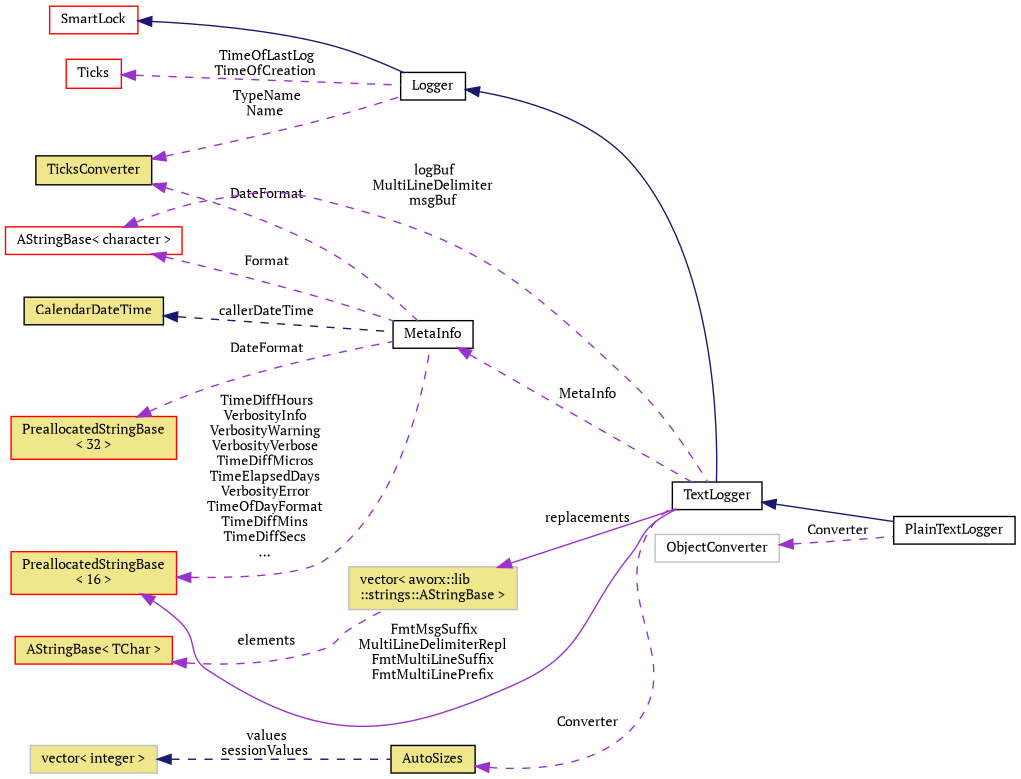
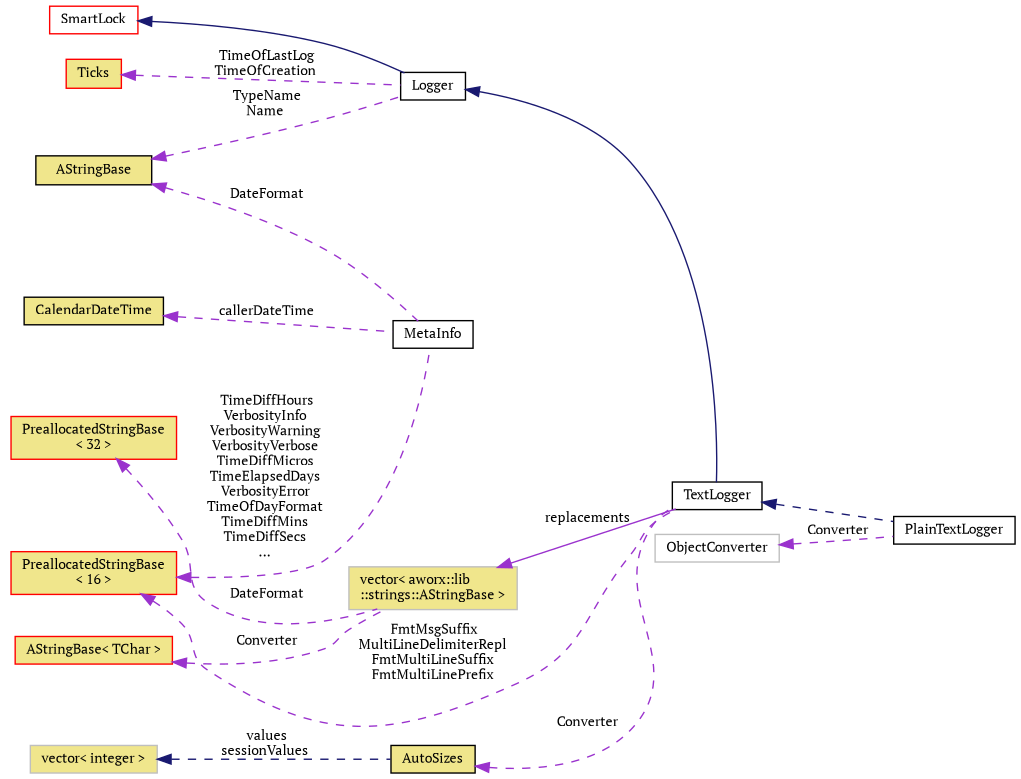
node "Ticks": fillcolor white -> khaki
node "TicksConverter": label "TicksConverter" -> "AStringBase"
node "AStringBase< character >": removed
edge "MetaInfo" -> "CalendarDateTime": color midnightblue -> darkorchid3
edge "MetaInfo" -> "PreallocatedStringBase < 32 >": now "vector< aworx::lib ::strings::AStringBase >" -> "PreallocatedStringBase < 32 >"
edge "TextLogger" -> "MetaInfo": removed, label "MetaInfo"
edge "PlainTextLogger" -> "TextLogger": style solid -> dashed
edge "vector< aworx::lib ::strings::AStringBase >" -> "AStringBase< TChar >": label " elements" -> " Converter"
edge "TextLogger" -> "PreallocatedStringBase < 16 >": style solid -> dashed
